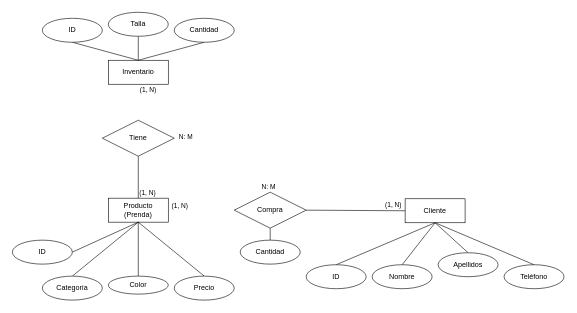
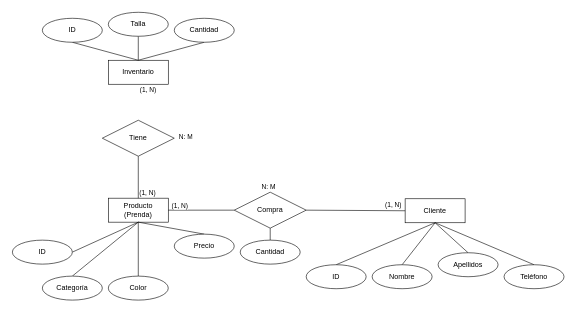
edge "Producto (Prenda)" -- "Compra": added
node "Color": size 60x18 -> 60x24
node "Precio": moved (204, 288) -> (204, 246)
